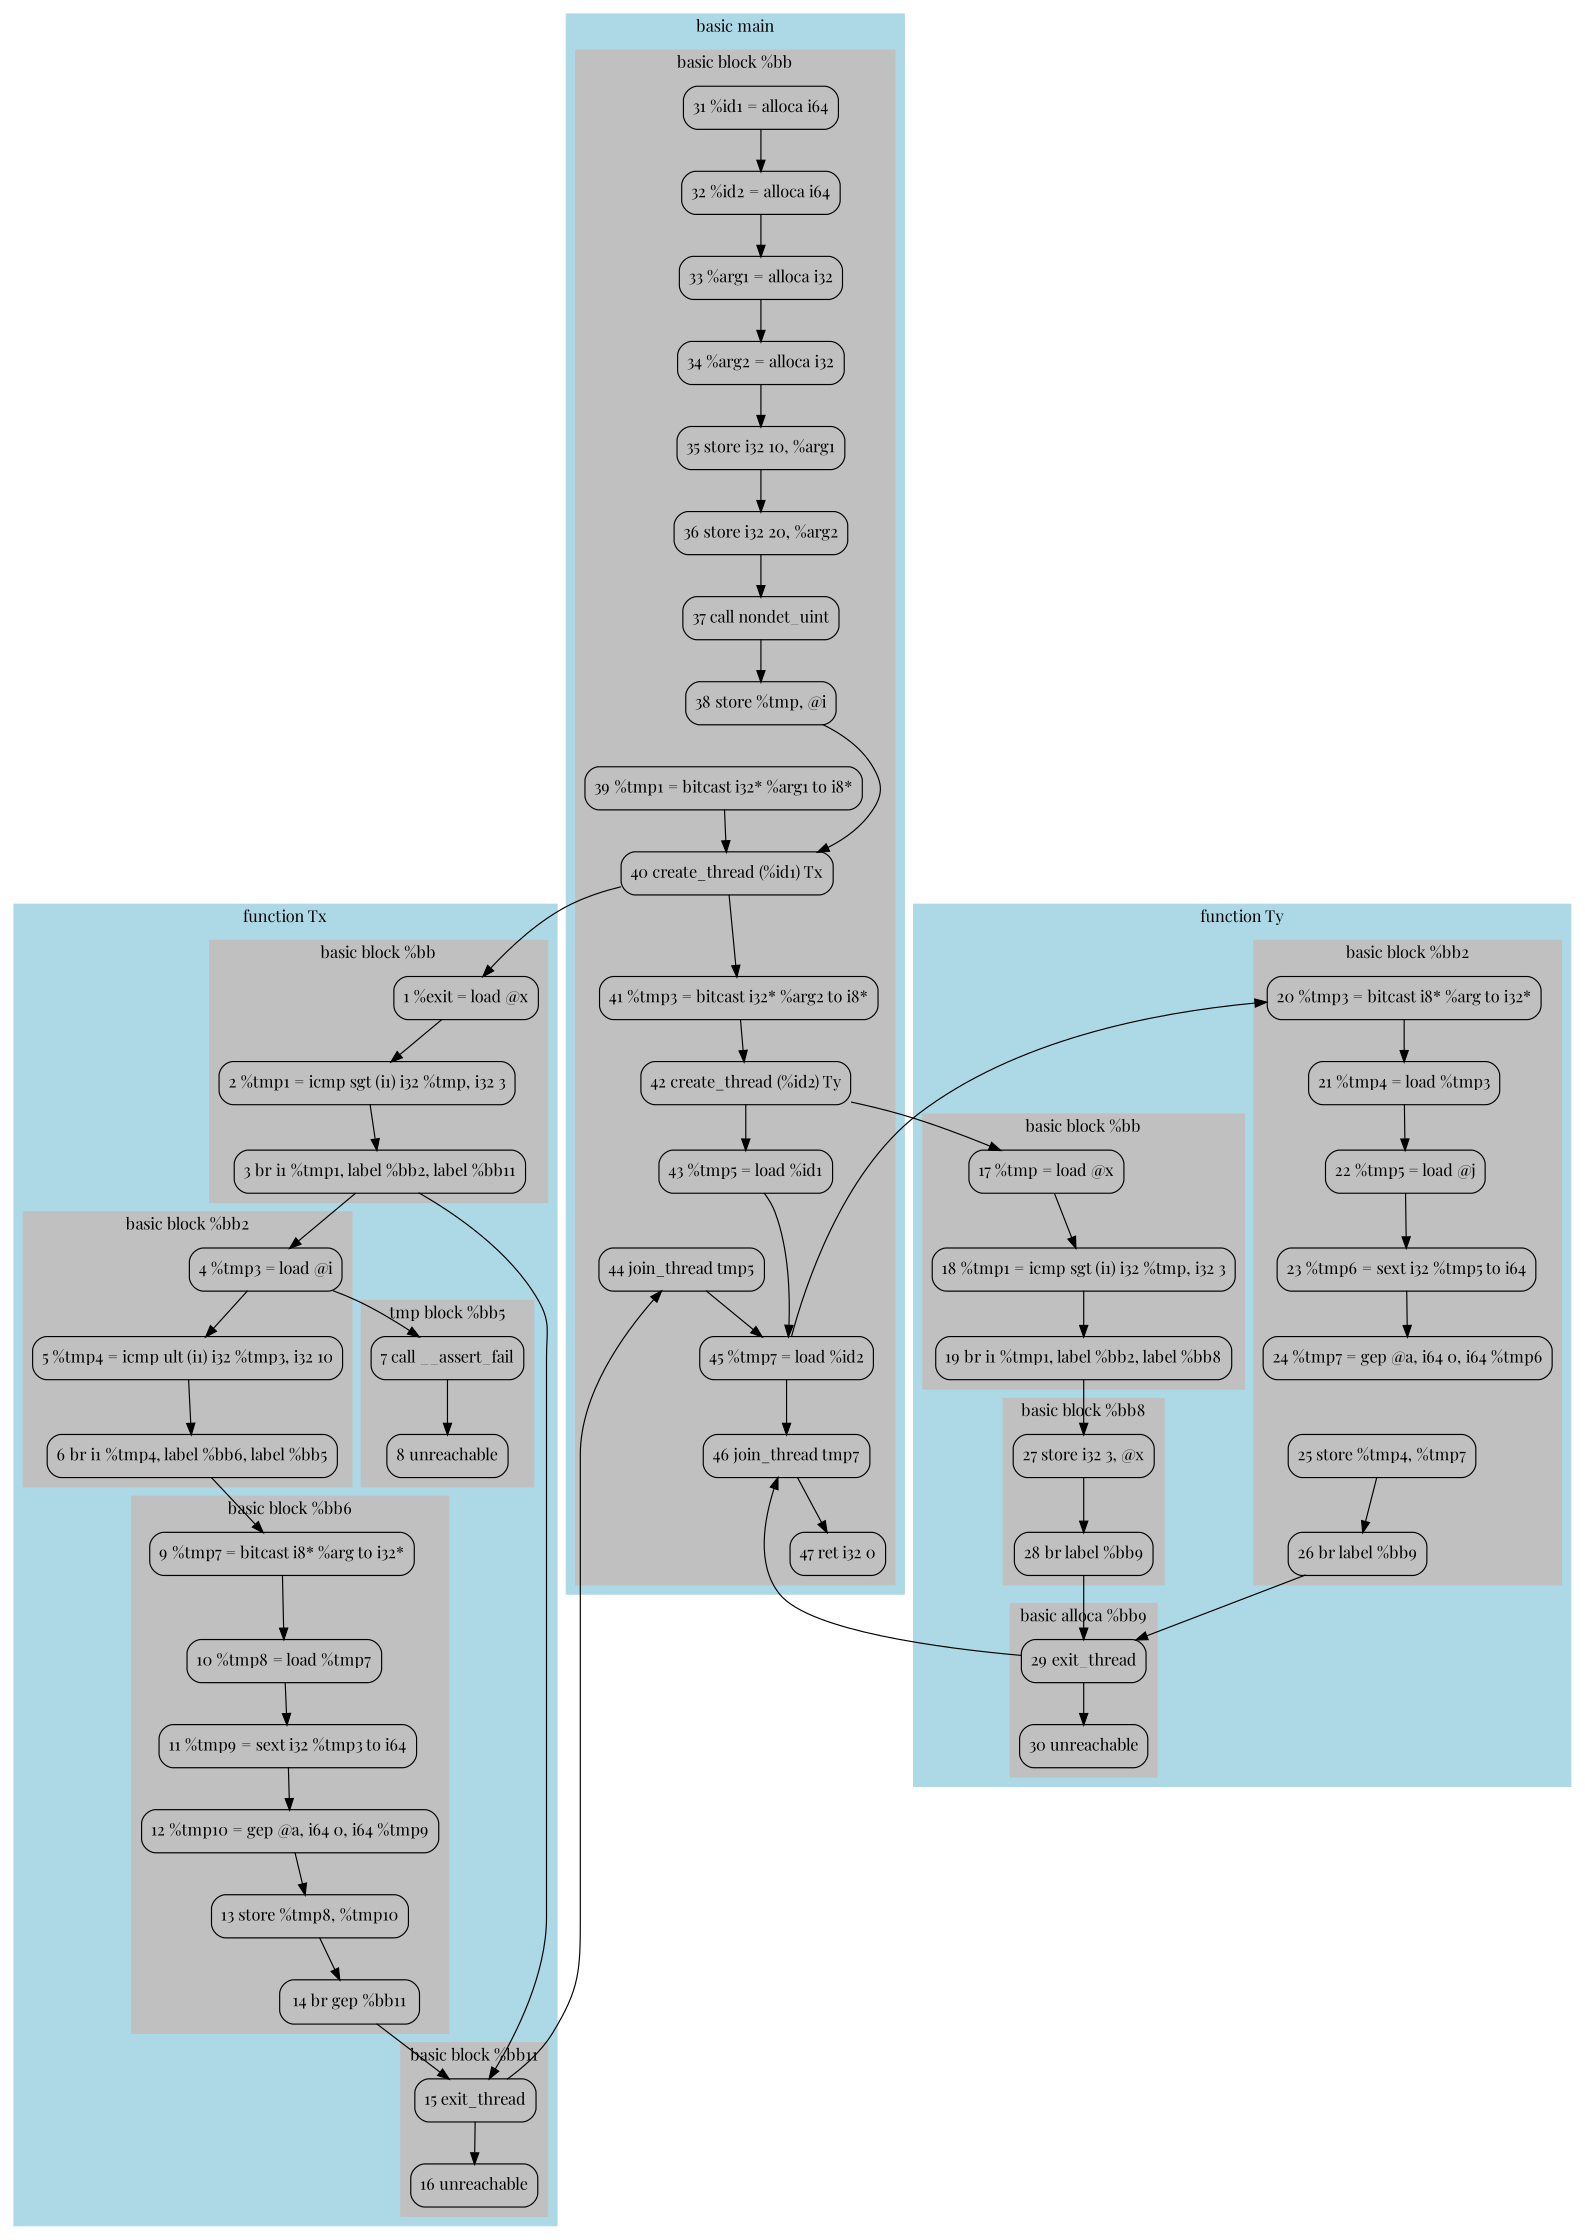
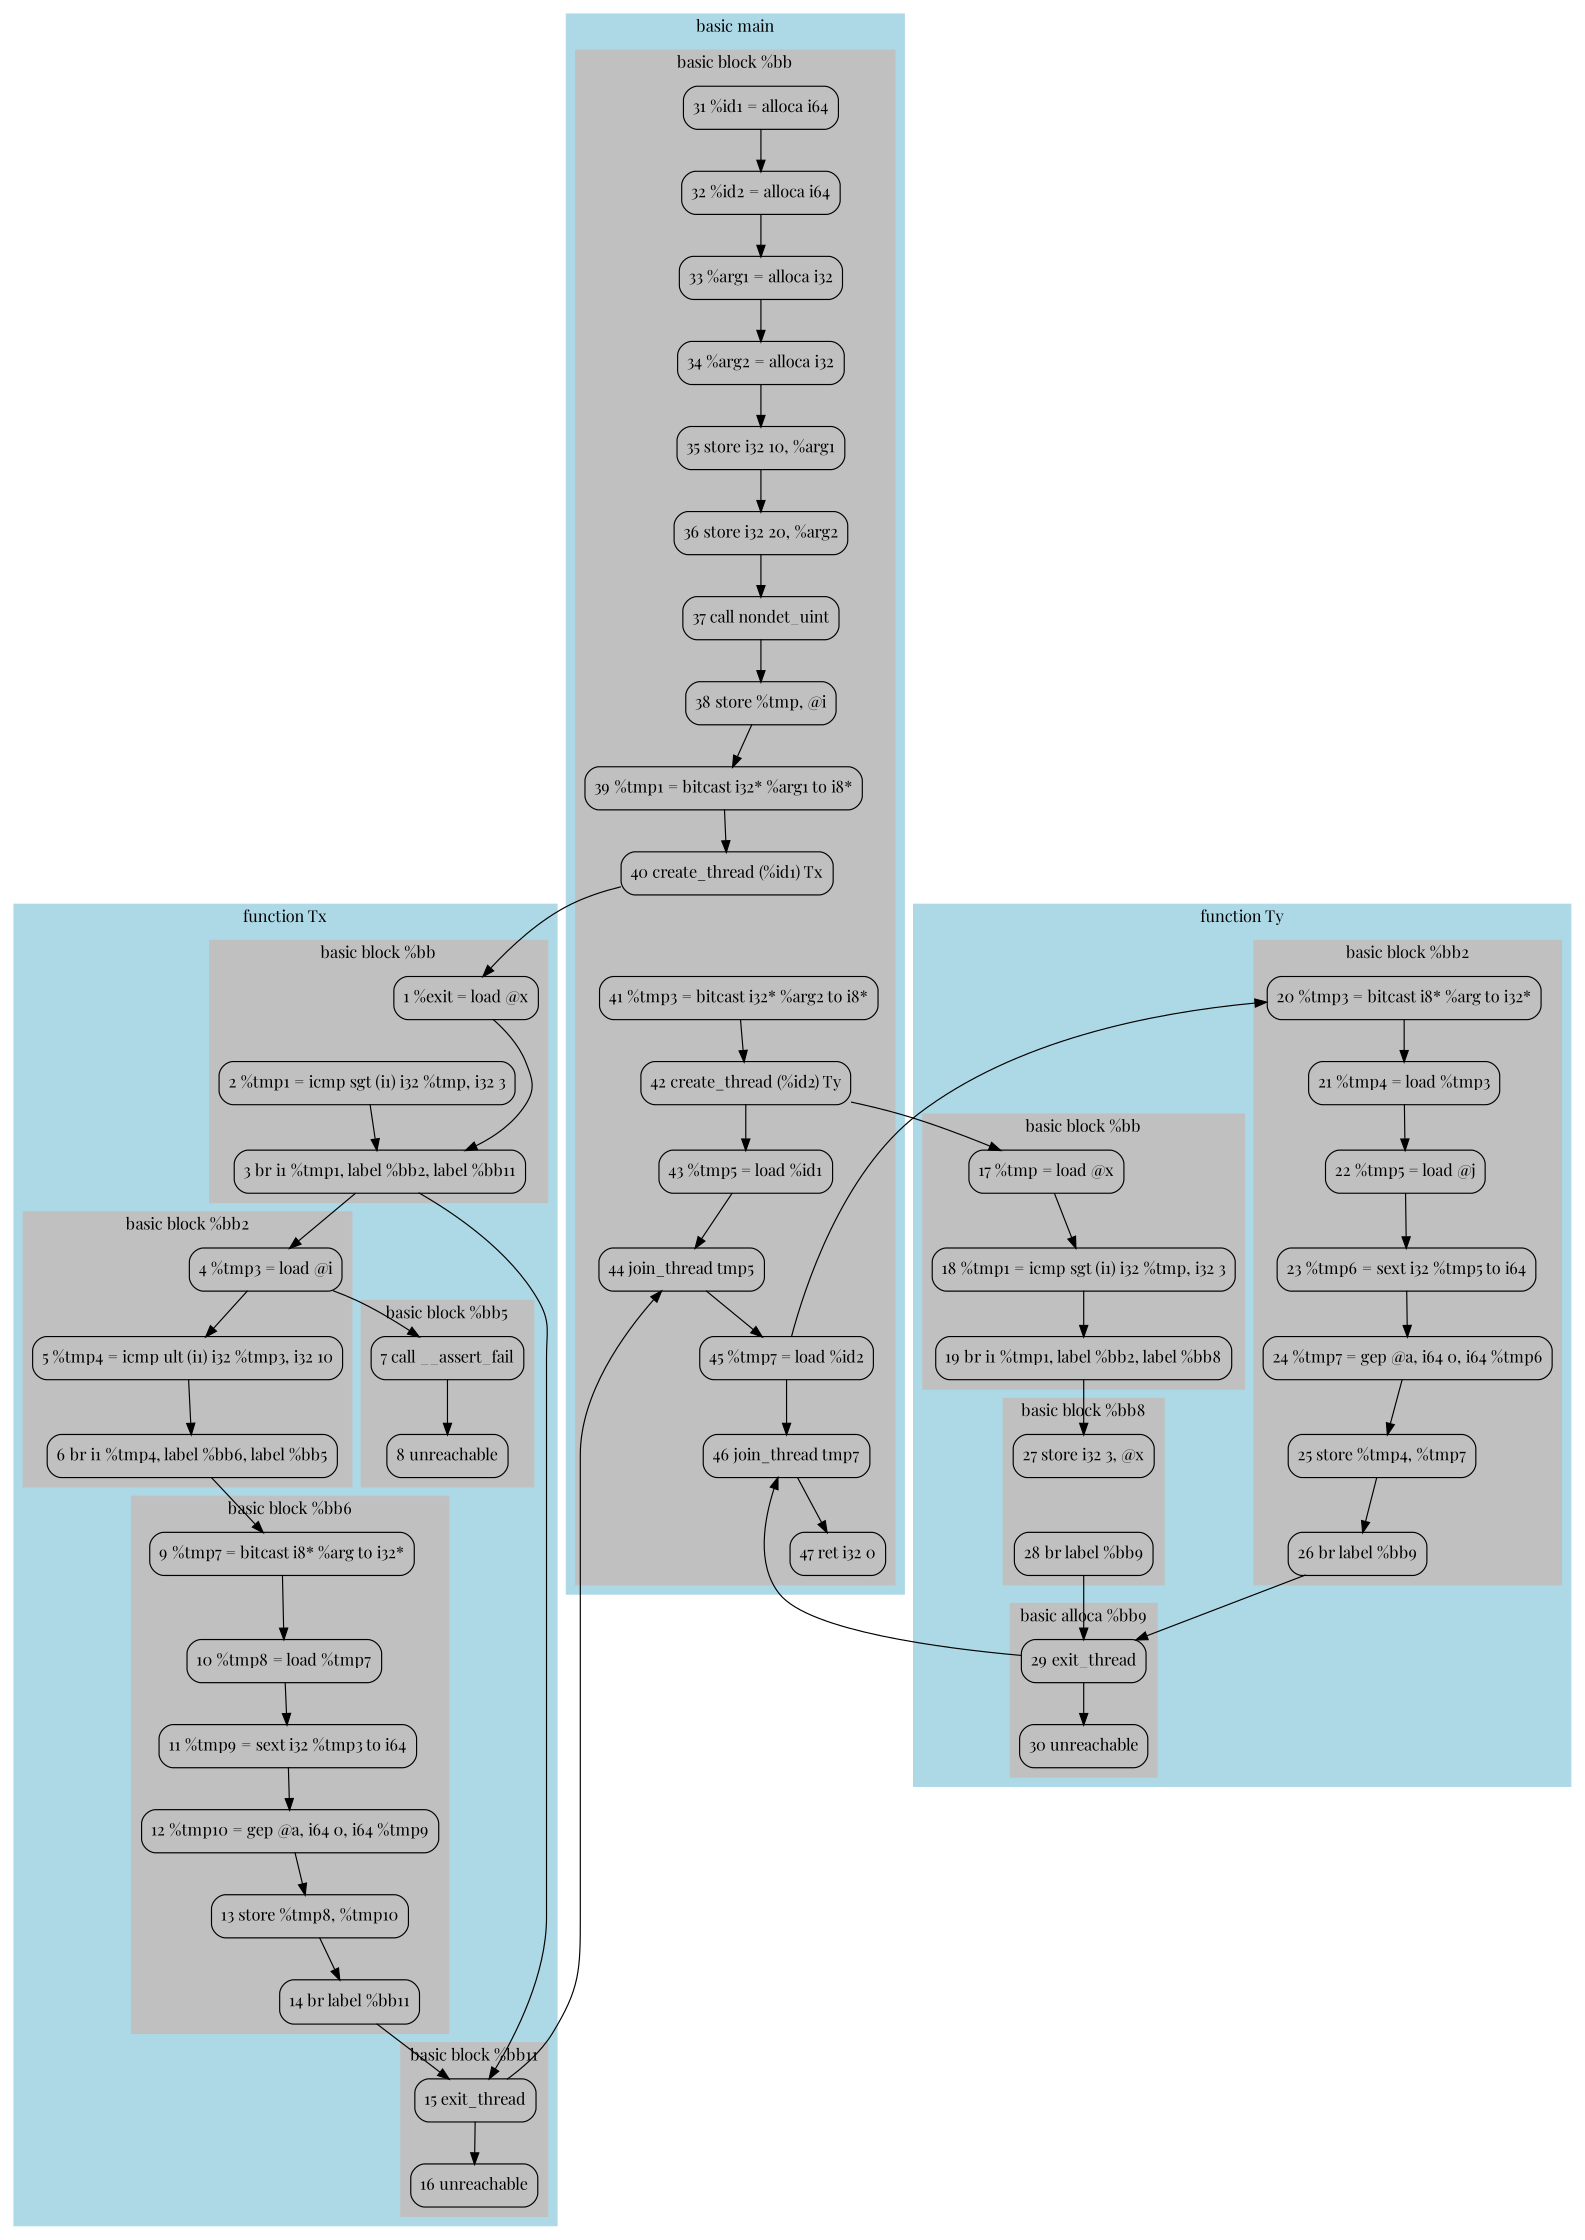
edge "38 store %tmp, @i" -> "40 create_thread (%id1) Tx": now "38 store %tmp, @i" -> "39 %tmp1 = bitcast i32* %arg1 to i8*"
edge "40 create_thread (%id1) Tx" -> "41 %tmp3 = bitcast i32* %arg2 to i8*": removed
edge "1 %exit = load @x" -> "2 %tmp1 = icmp sgt (i1) i32 %tmp, i32 3": now "1 %exit = load @x" -> "3 br i1 %tmp1, label %bb2, label %bb11"
edge "43 %tmp5 = load %id1" -> "45 %tmp7 = load %id2": now "43 %tmp5 = load %id1" -> "44 join_thread tmp5"
cluster "tmp block %bb5": label "tmp block %bb5" -> "basic block %bb5"
edge "24 %tmp7 = gep @a, i64 0, i64 %tmp6" -> "25 store %tmp4, %tmp7": added
edge "27 store i32 3, @x" -> "28 br label %bb9": removed
node "14 br gep %bb11": label "14 br gep %bb11" -> "14 br label %bb11"
